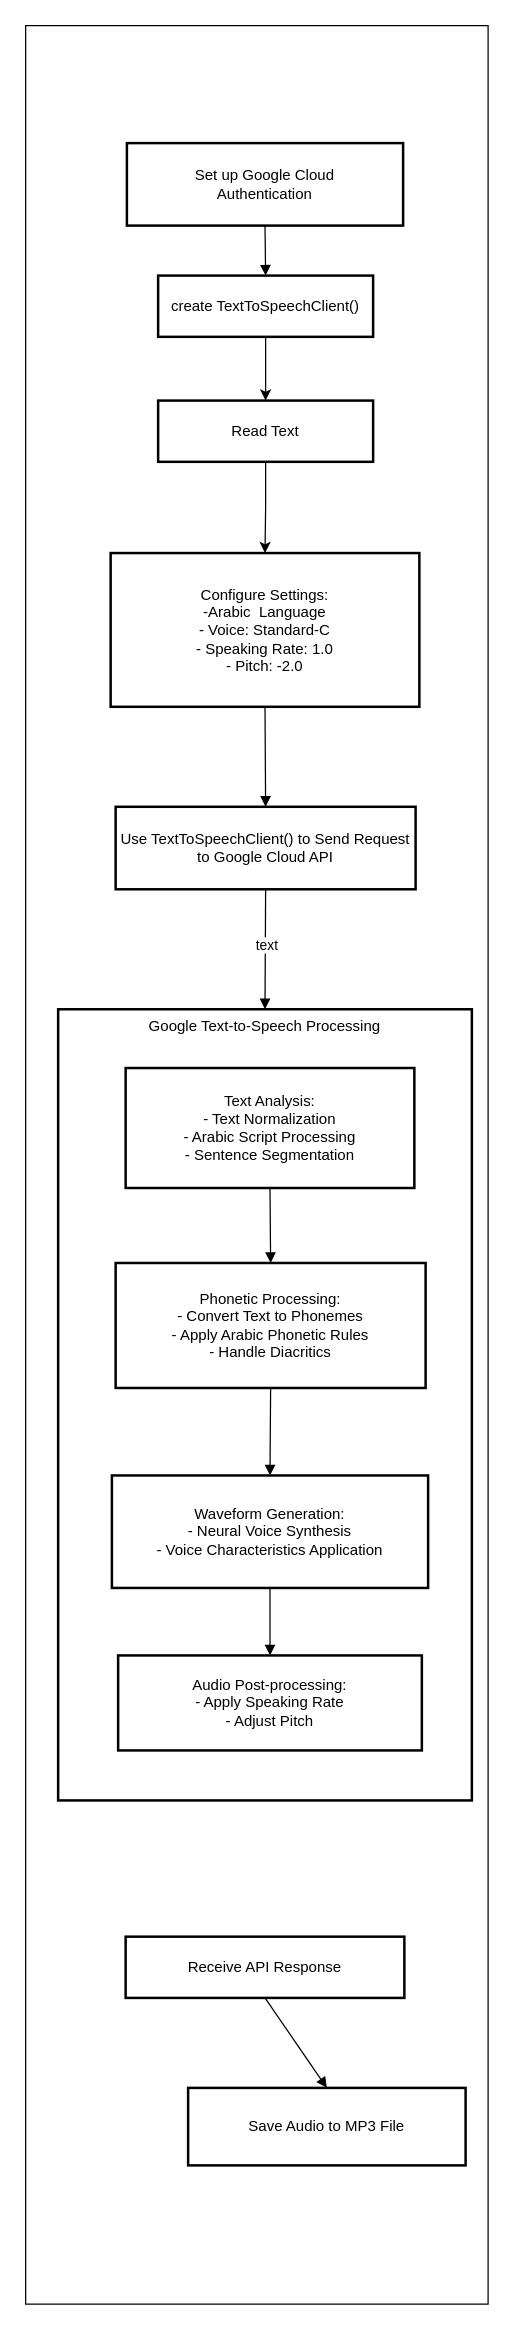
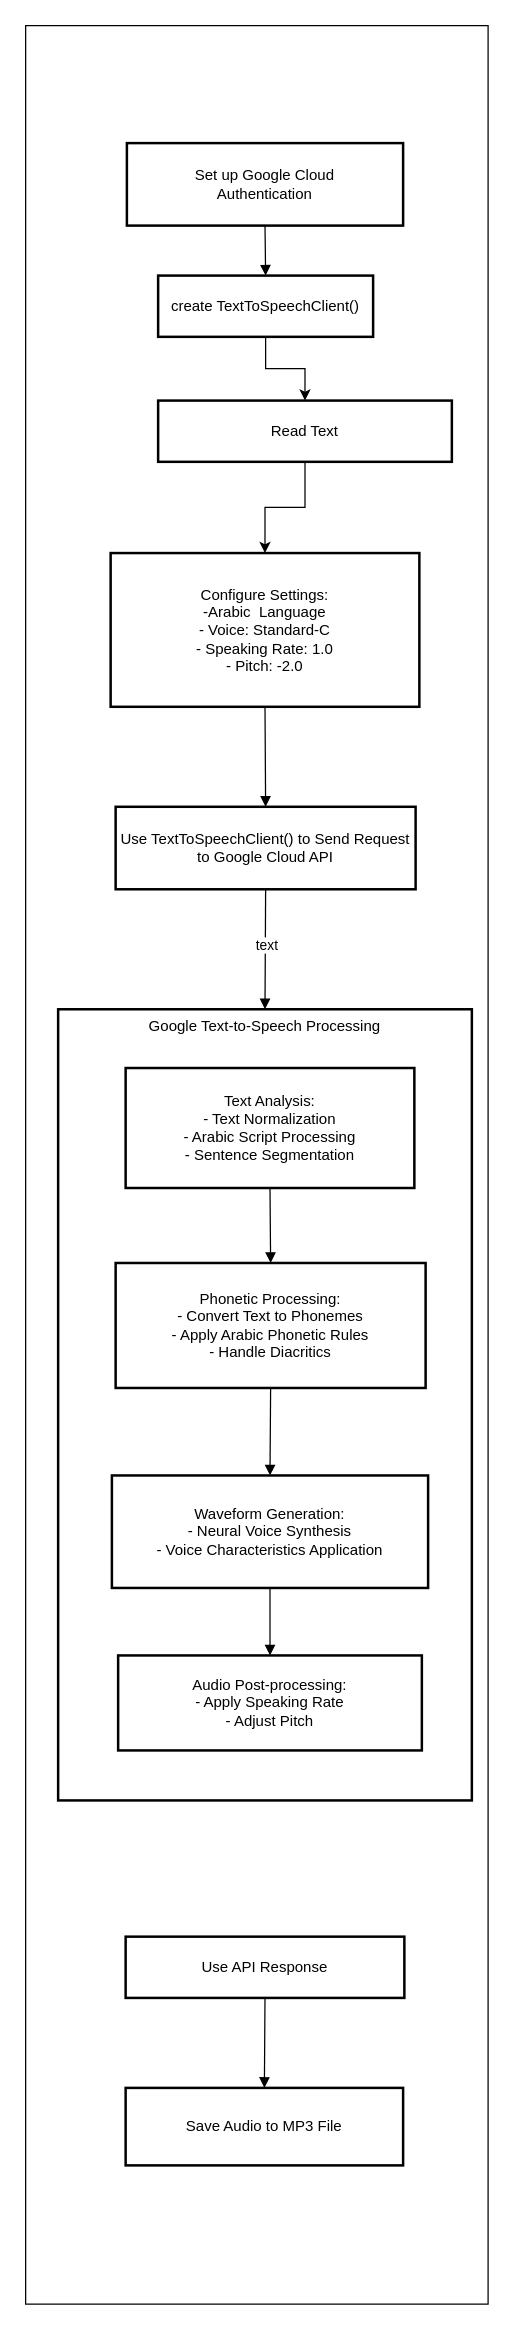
node "Read Text": size 215x61 -> 294x61
node "Receive API Response": label "Receive API Response" -> "Use API Response"
node "Save Audio to MP3 File": moved (327, 2127) -> (264, 2127)
